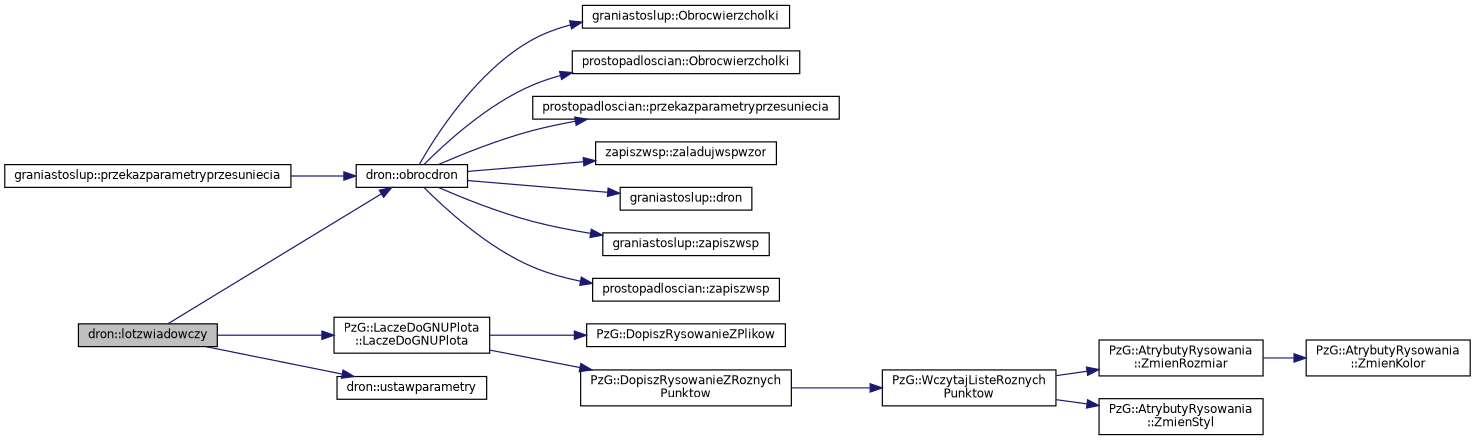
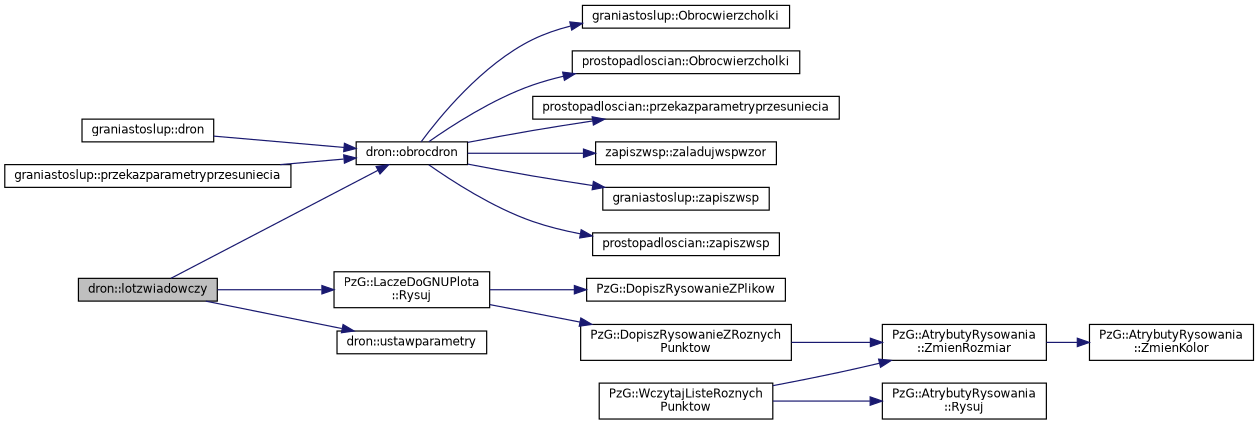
edge "dron::obrocdron" -> "graniastoslup::dron": reversed
node "PzG::LaczeDoGNUPlota ::LaczeDoGNUPlota": label "PzG::LaczeDoGNUPlota ::LaczeDoGNUPlota" -> "PzG::LaczeDoGNUPlota ::Rysuj"
edge "PzG::DopiszRysowanieZRoznych Punktow" -> "PzG::WczytajListeRoznych Punktow": now "PzG::DopiszRysowanieZRoznych Punktow" -> "PzG::AtrybutyRysowania ::ZmienRozmiar"
node "PzG::AtrybutyRysowania ::ZmienStyl": label "PzG::AtrybutyRysowania ::ZmienStyl" -> "PzG::AtrybutyRysowania ::Rysuj"
